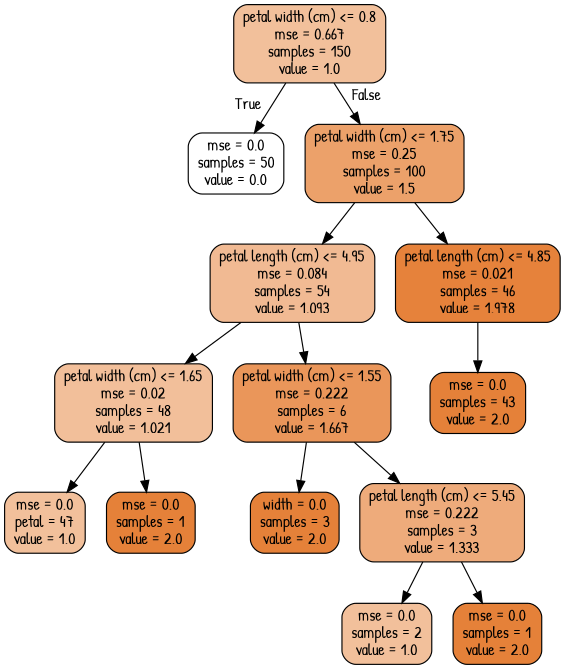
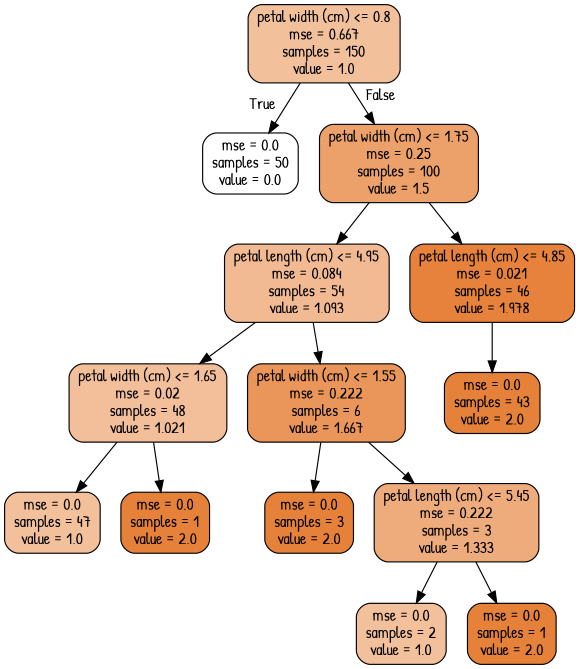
node "mse = 0.0 petal = 47 value = 1.0": label "mse = 0.0 petal = 47 value = 1.0" -> "mse = 0.0 samples = 47 value = 1.0"
node "width = 0.0 samples = 3 value = 2.0": label "width = 0.0 samples = 3 value = 2.0" -> "mse = 0.0 samples = 3 value = 2.0"
